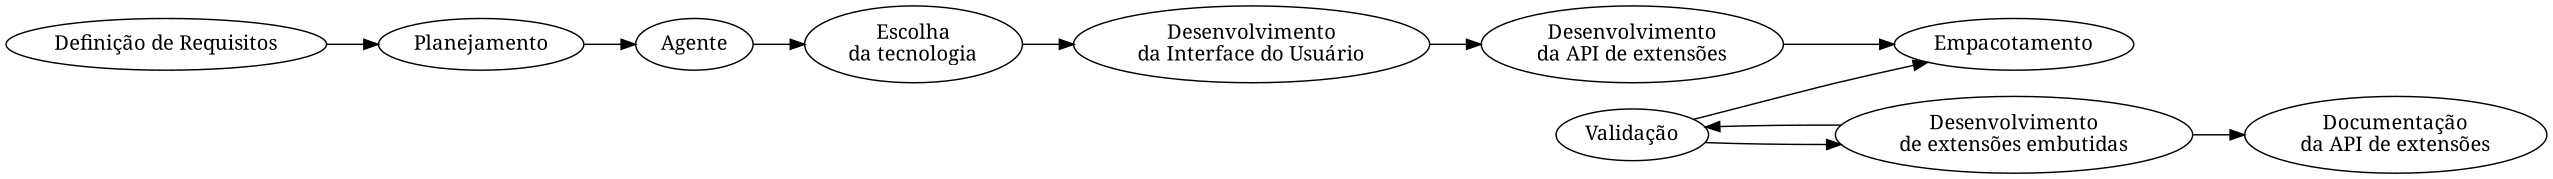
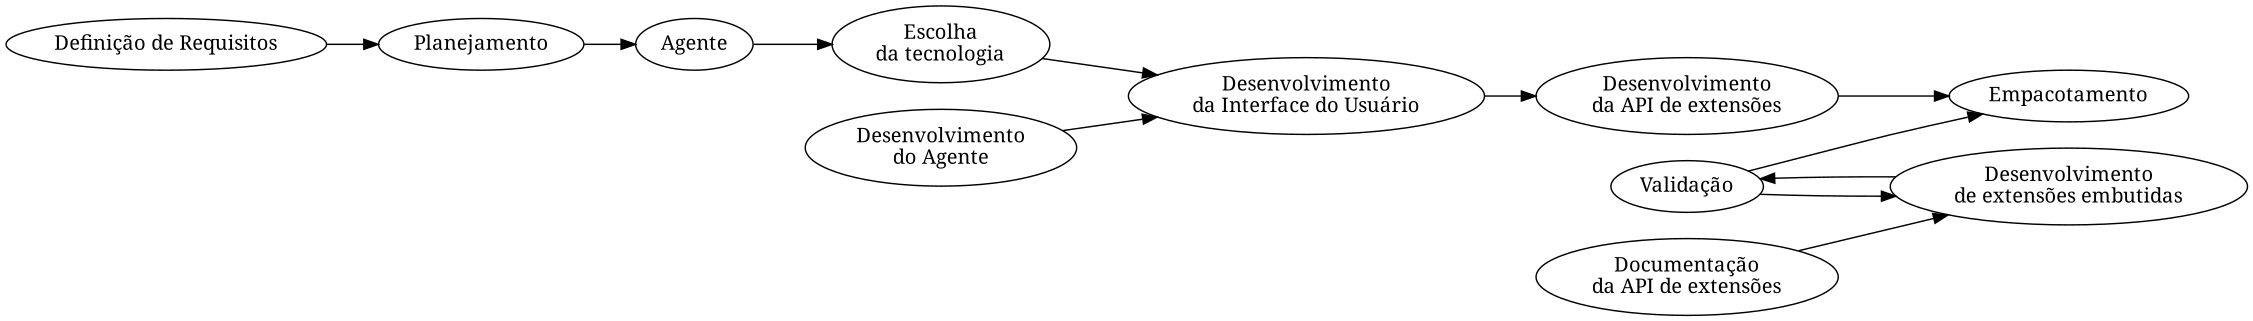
edge "Desenvolvimento de extensões embutidas" -> "Documentação da API de extensões": reversed
node "Desenvolvimento do Agente": added
